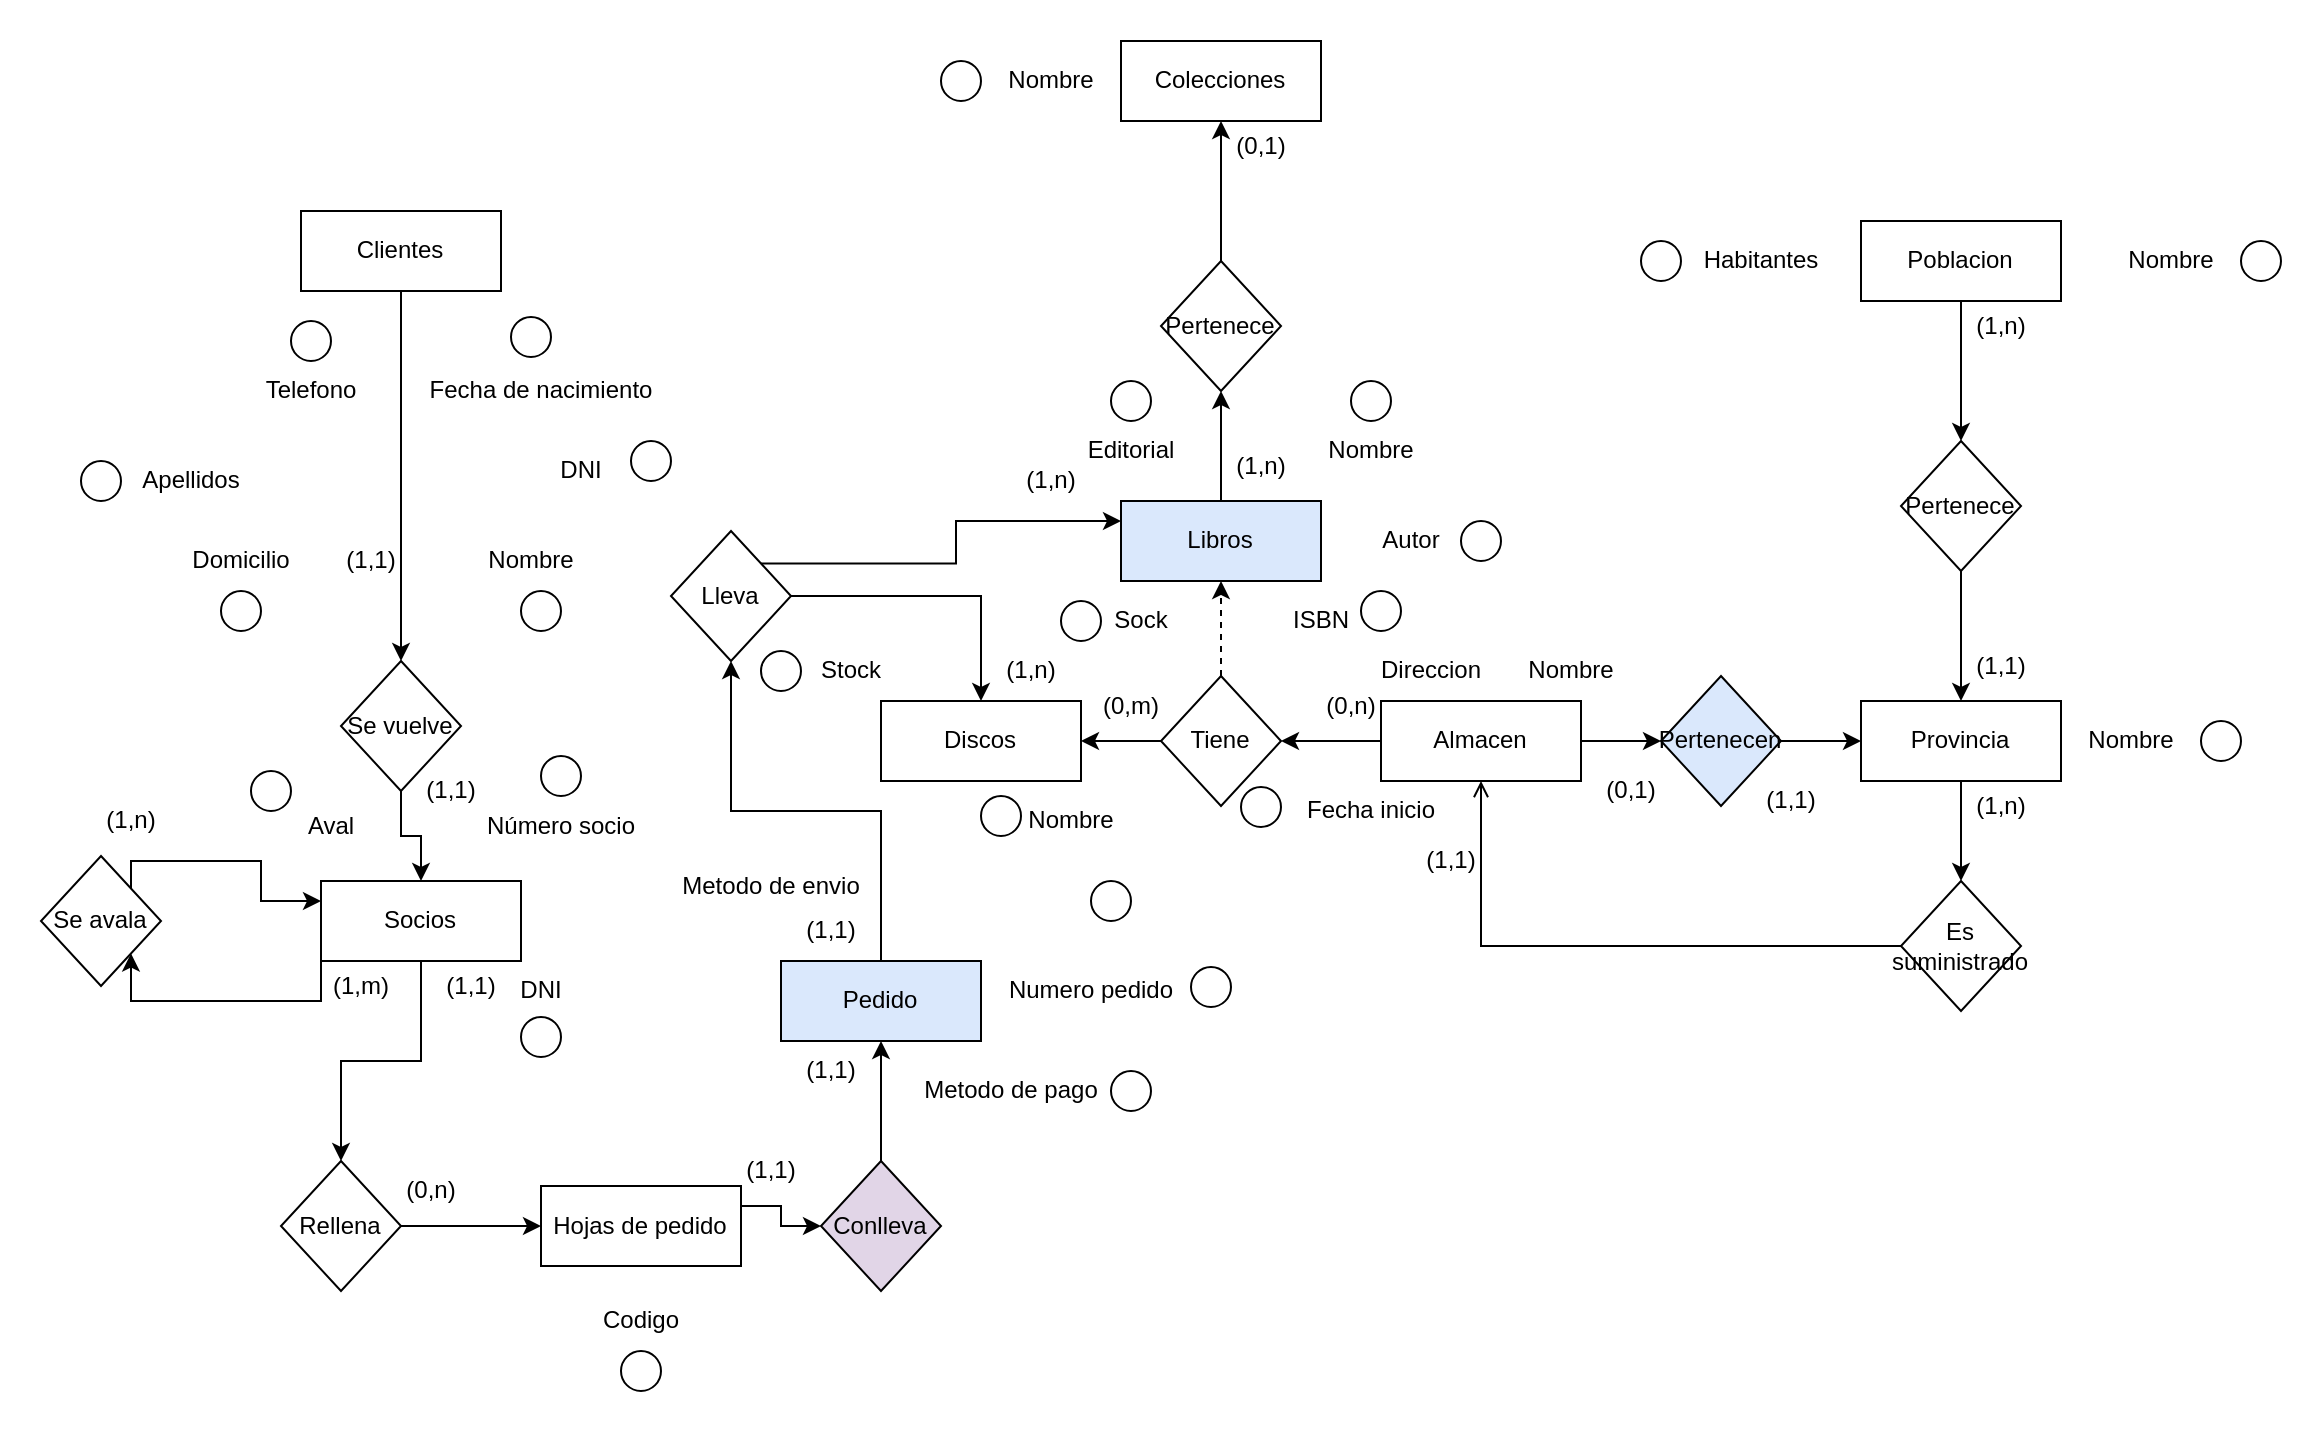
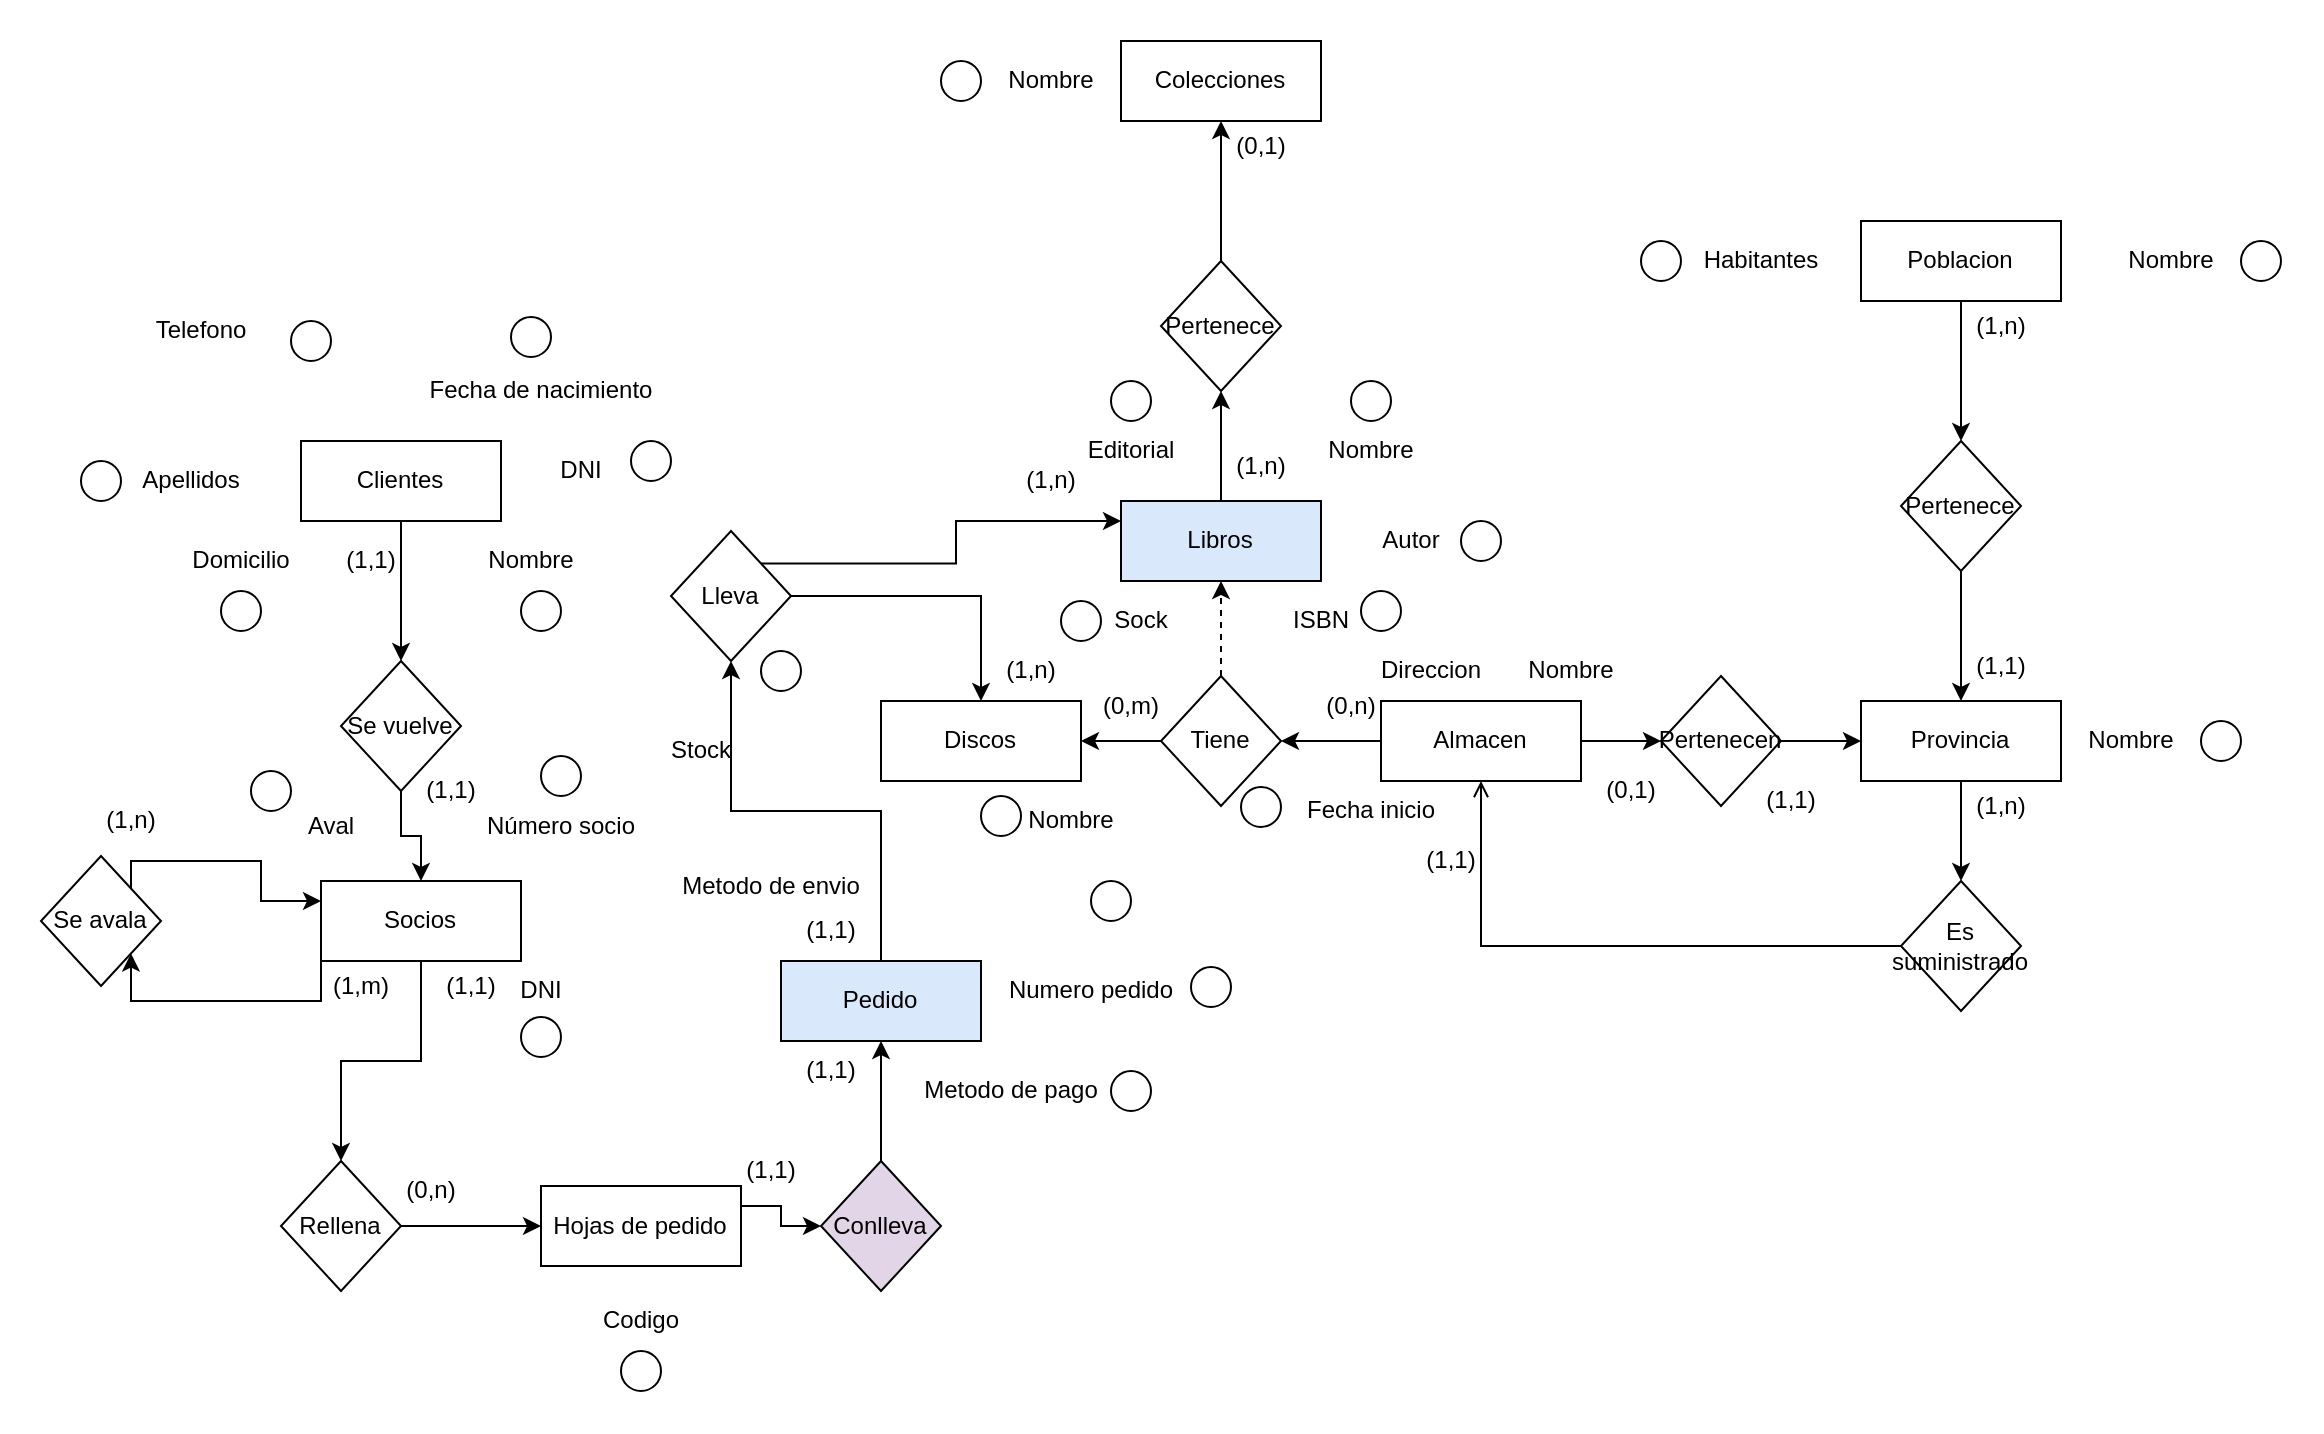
node "Clientes": moved (401, 251) -> (401, 481)
node "Telefono": moved (311, 391) -> (201, 331)
node "Stock": moved (851, 671) -> (701, 751)
node "Pertenecen": fillcolor #dae8fc -> #ffffff
